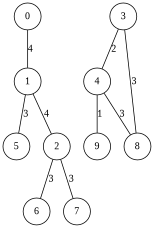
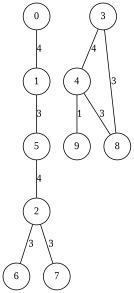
edge "3" -- "4": label "2" -> "4"
edge "1" -- "2": now "5" -- "2"
